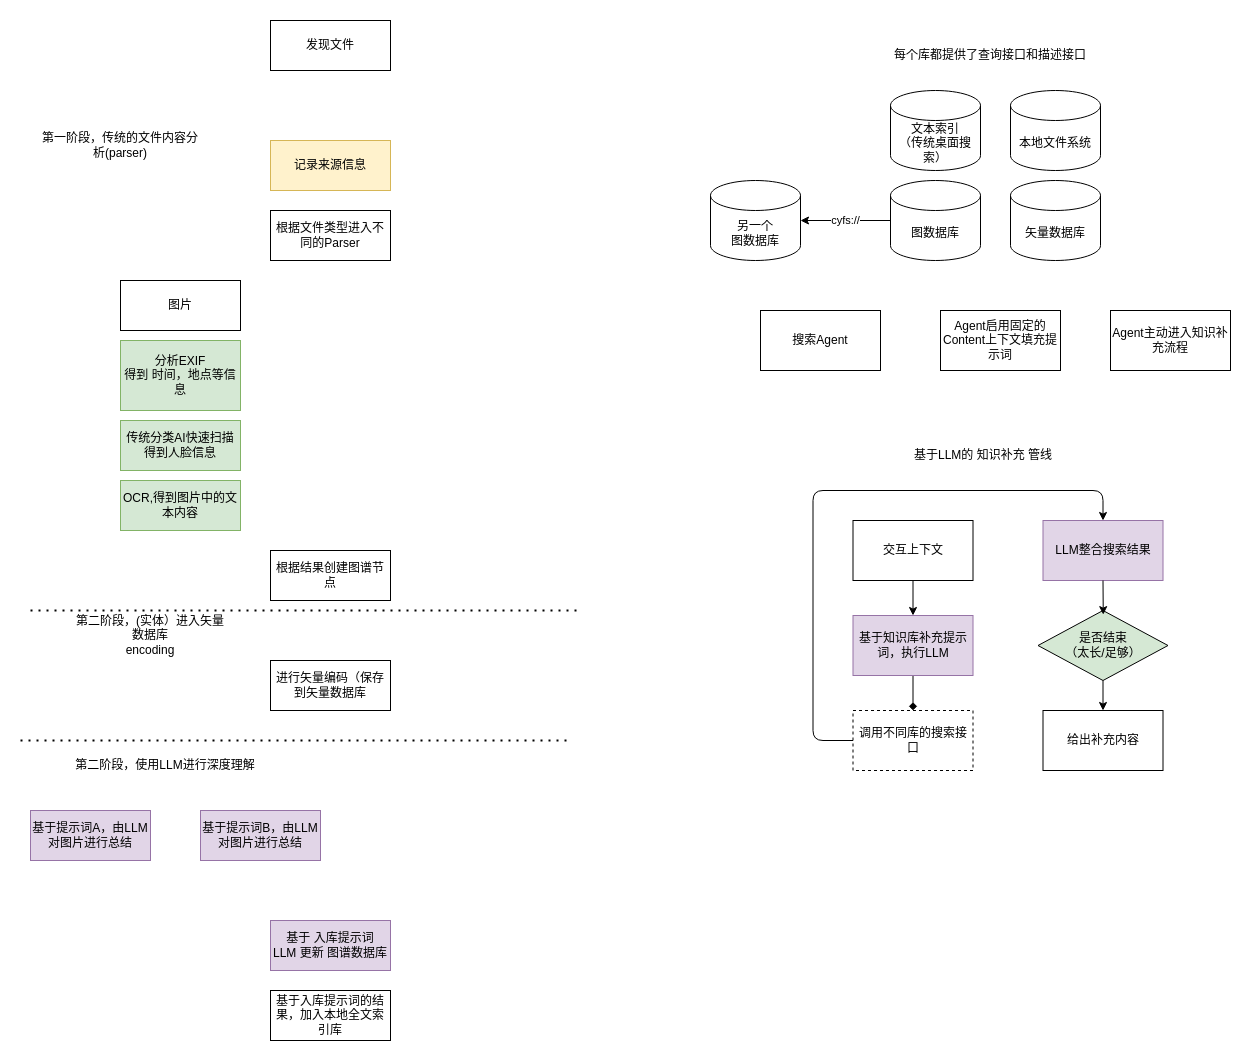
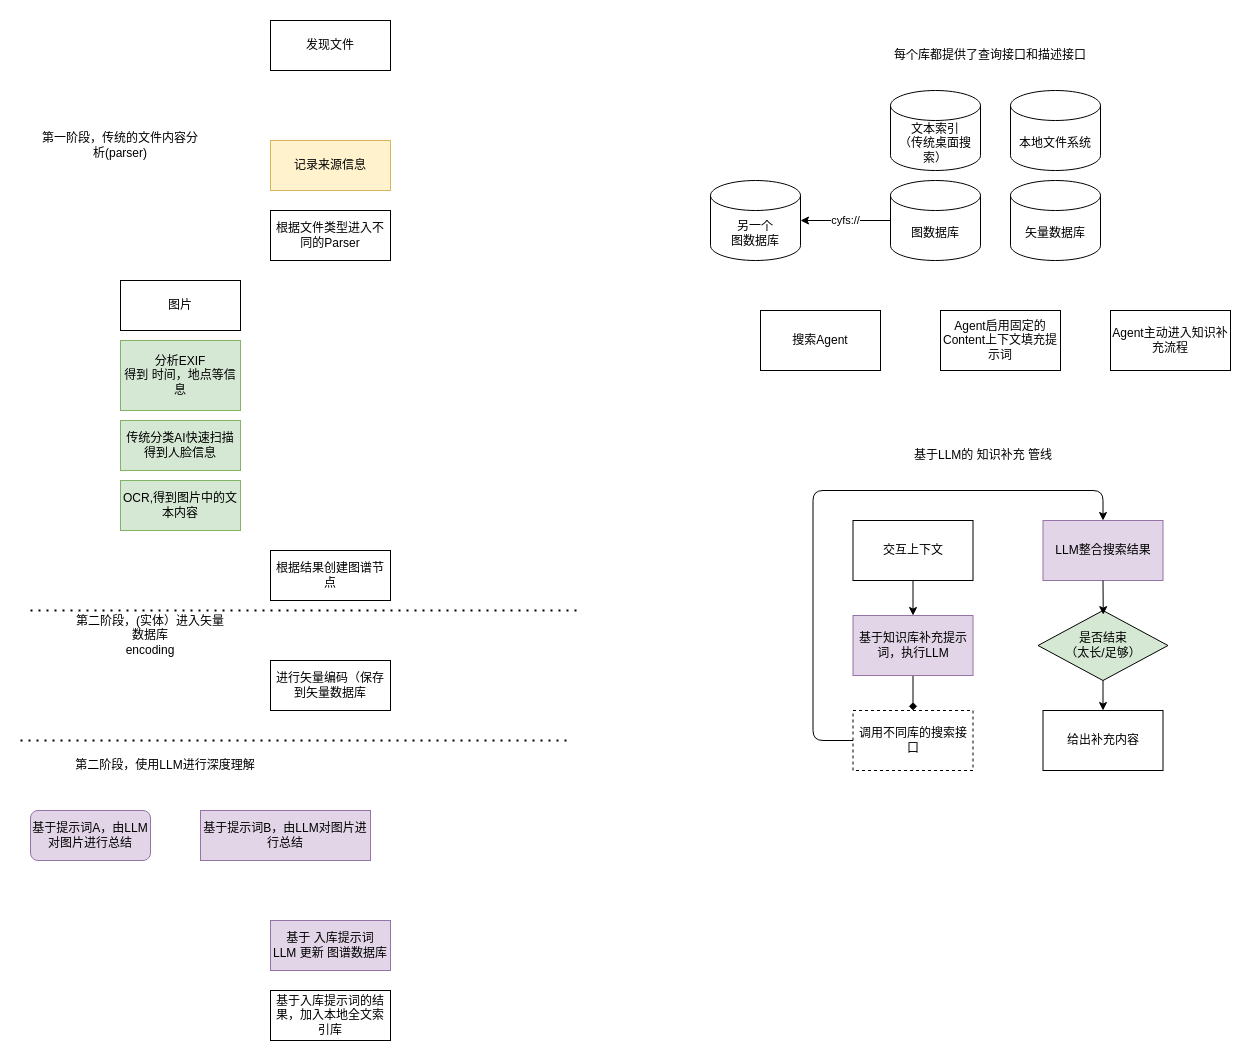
node "基于提示词A，由LLM对图片进行总结": shape rectangle -> rounded rectangle
node "基于提示词B，由LLM对图片进行总结": size 120x50 -> 170x50
